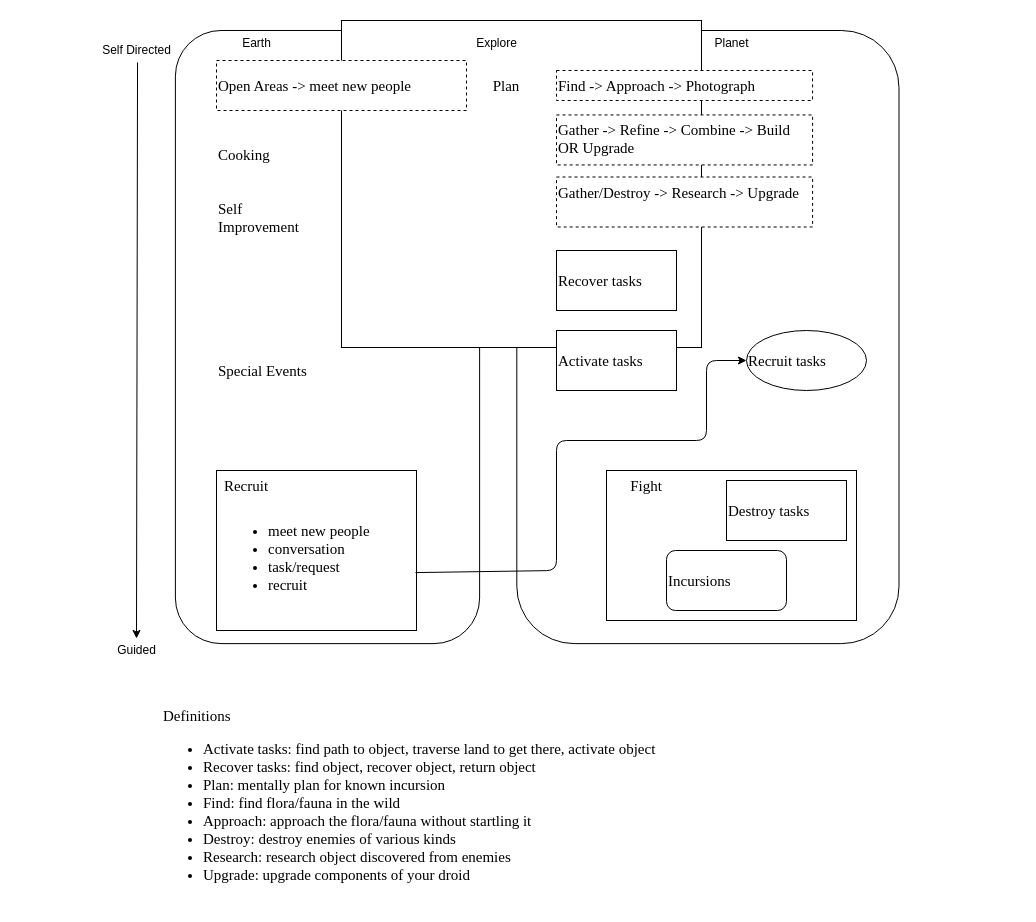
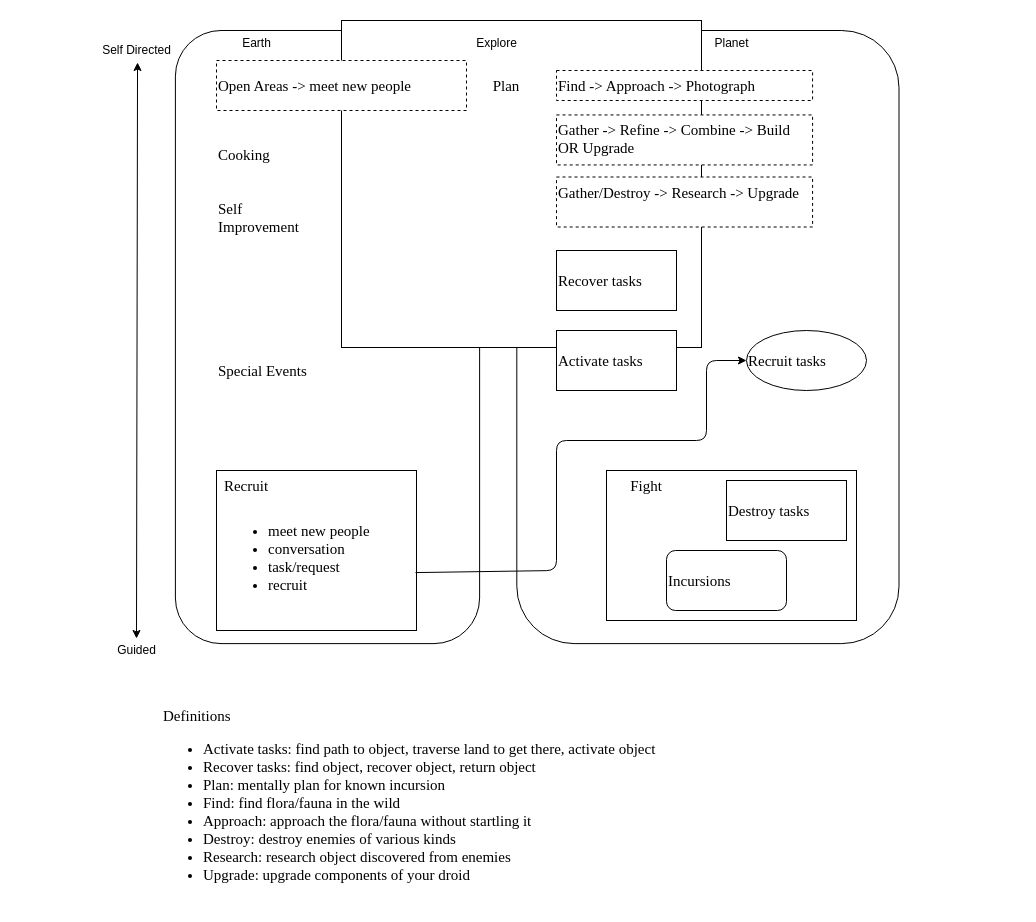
edge "Self Directed" -> "Guided": arrowhead none -> classic
